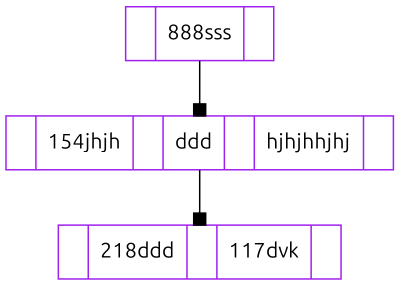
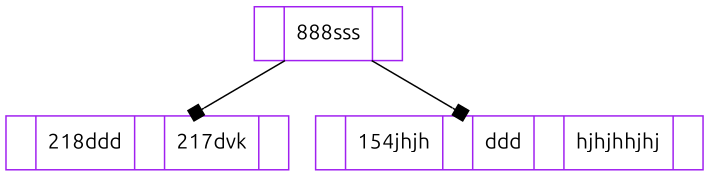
edge "154jhjh" -> "218ddd": now "888sss" -> "218ddd"
node "218ddd": text "117dvk" -> "217dvk"
